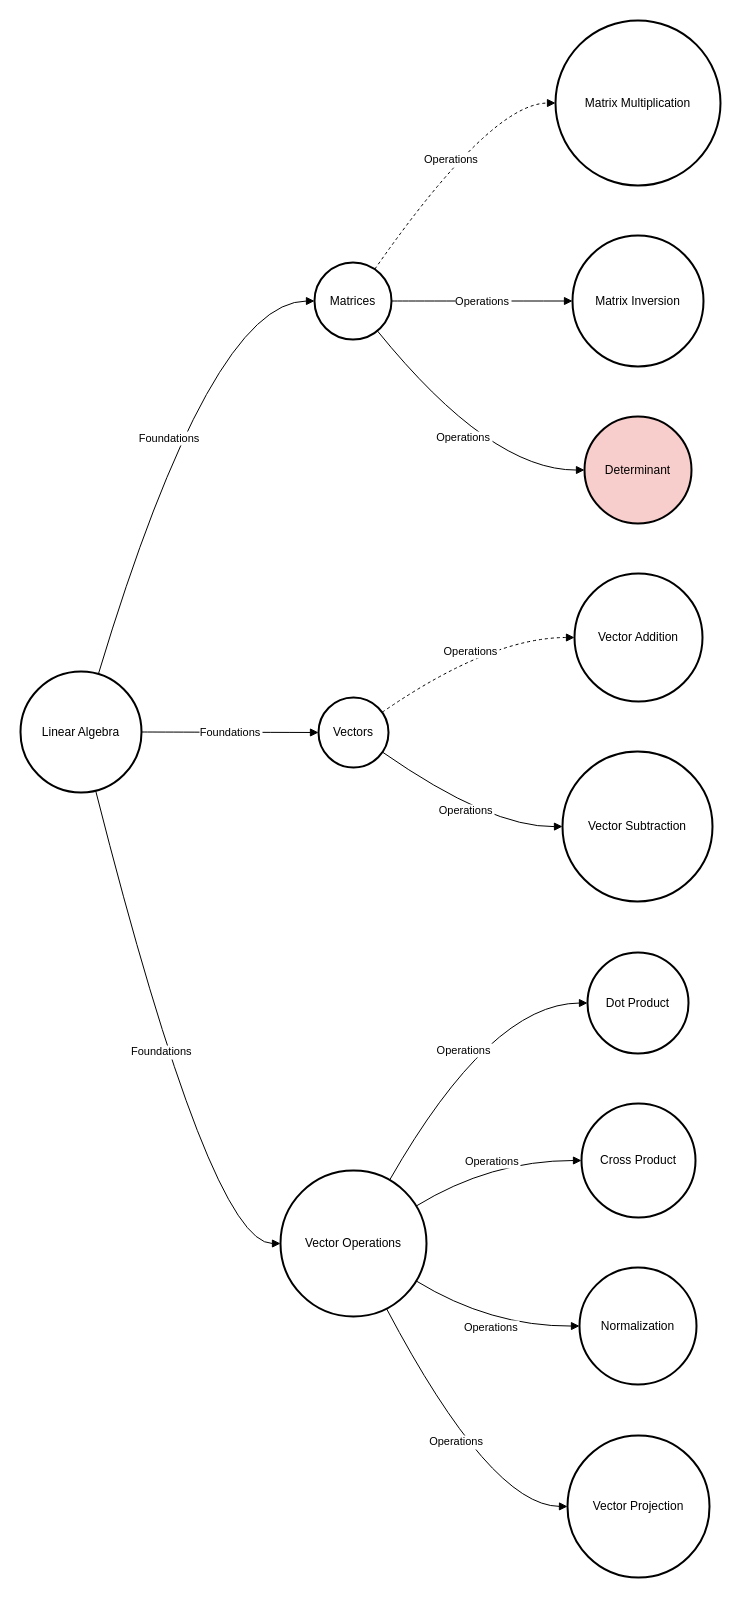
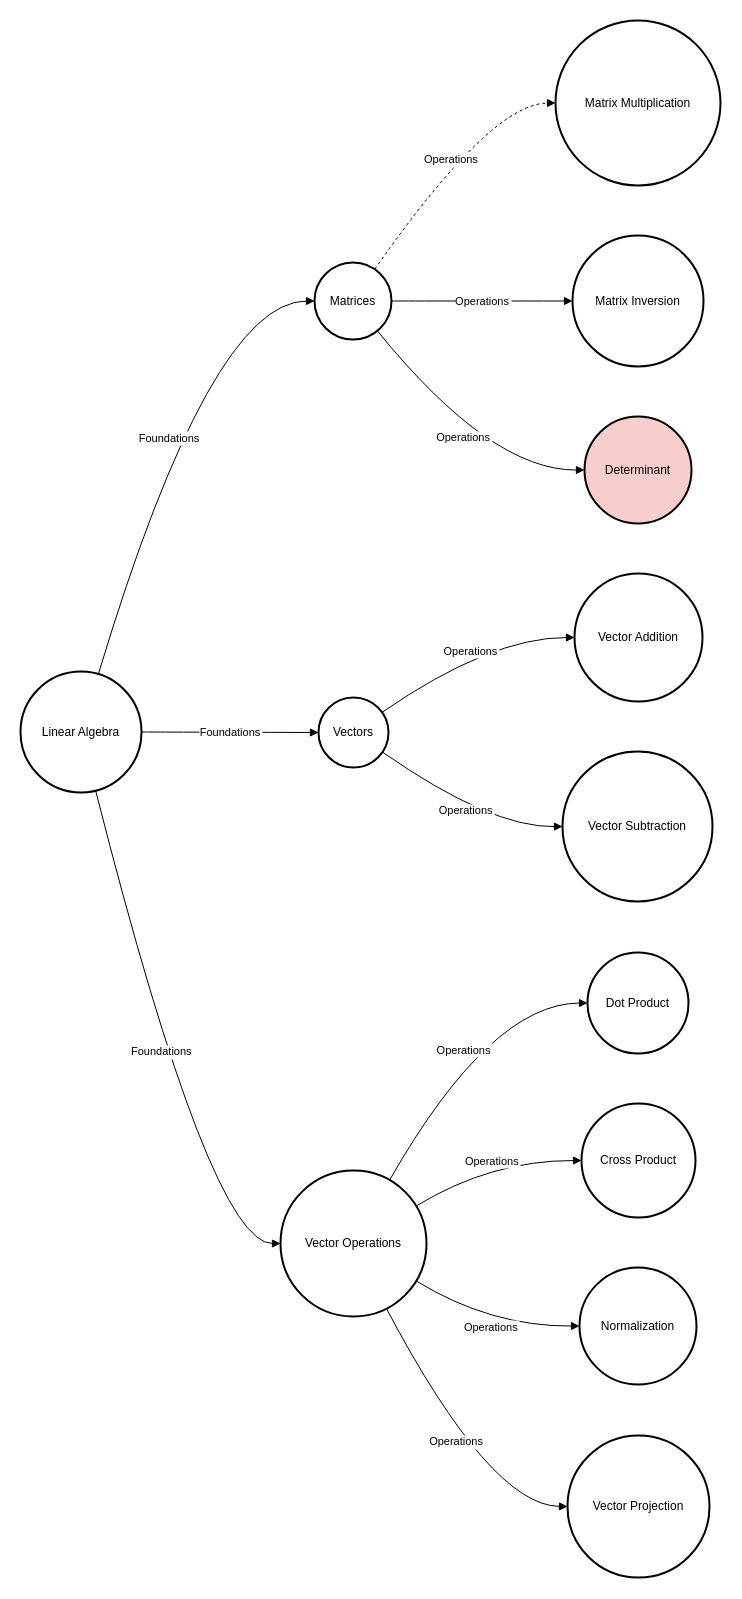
edge "Vectors" -> "Vector Addition": style dashed -> solid
